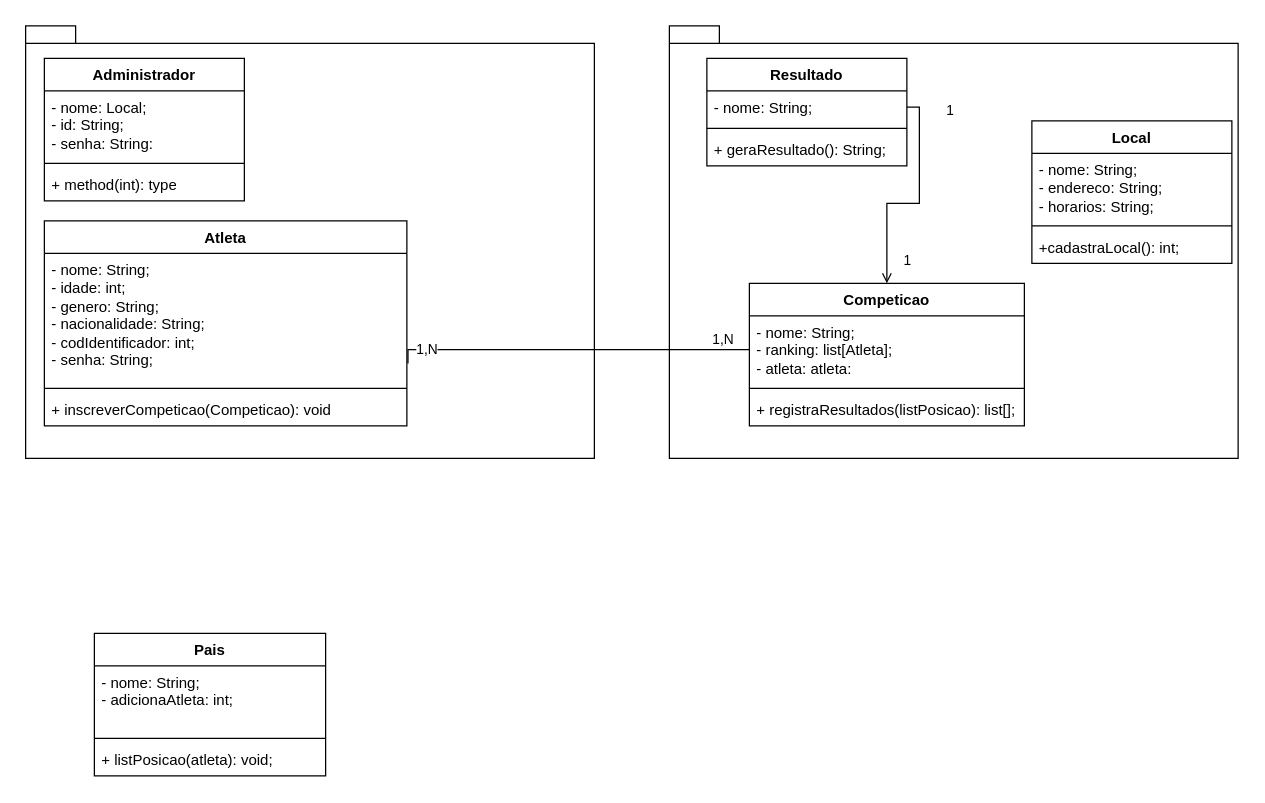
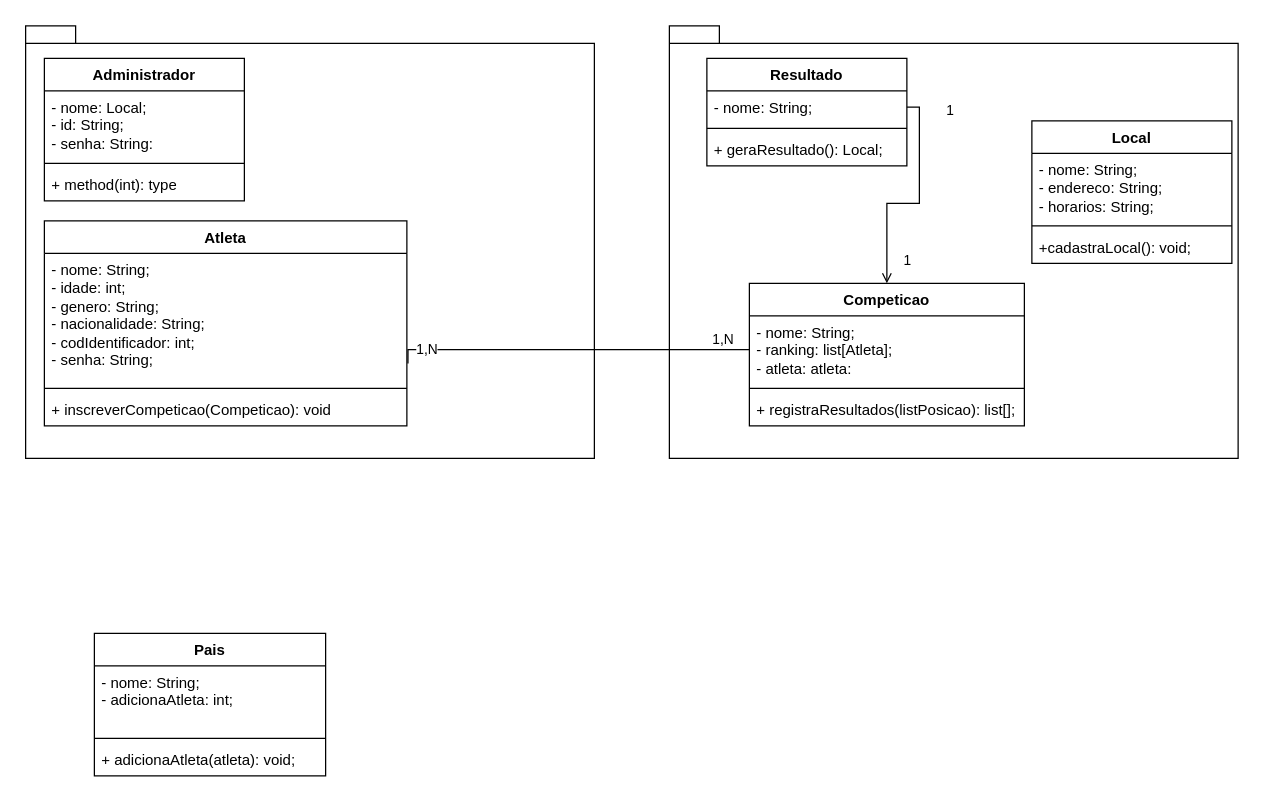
node "+ geraResultado(): String;": label "+ geraResultado(): String;" -> "+ geraResultado(): Local;"
node "+cadastraLocal(): int;": label "+cadastraLocal(): int;" -> "+cadastraLocal(): void;"
node "+ listPosicao(atleta): void;": label "+ listPosicao(atleta): void;" -> "+ adicionaAtleta(atleta): void;"
